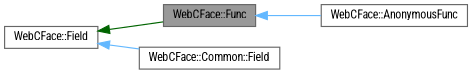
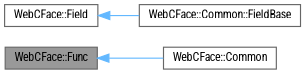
node "WebCFace::AnonymousFunc": label "WebCFace::AnonymousFunc" -> "WebCFace::Common"
edge "WebCFace::Func" -> "WebCFace::Field": removed
node "WebCFace::Common::Field": label "WebCFace::Common::Field" -> "WebCFace::Common::FieldBase"
